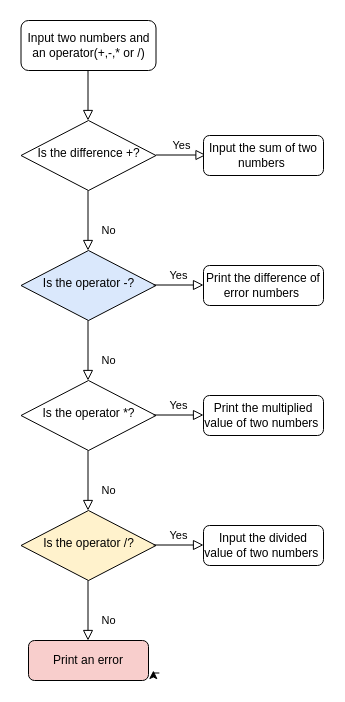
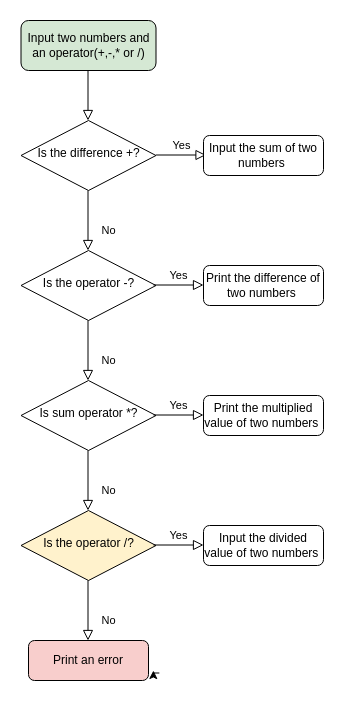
node "Input two numbers and an operator(+,-,* or /)": fillcolor #ffffff -> #d5e8d4
node "Is the operator -?": fillcolor #dae8fc -> #ffffff
node "Print the difference of error numbers": label "Print the difference of error numbers" -> "Print the difference of two numbers"
node "Is the operator *?": label "Is the operator *?" -> "Is sum operator *?"
